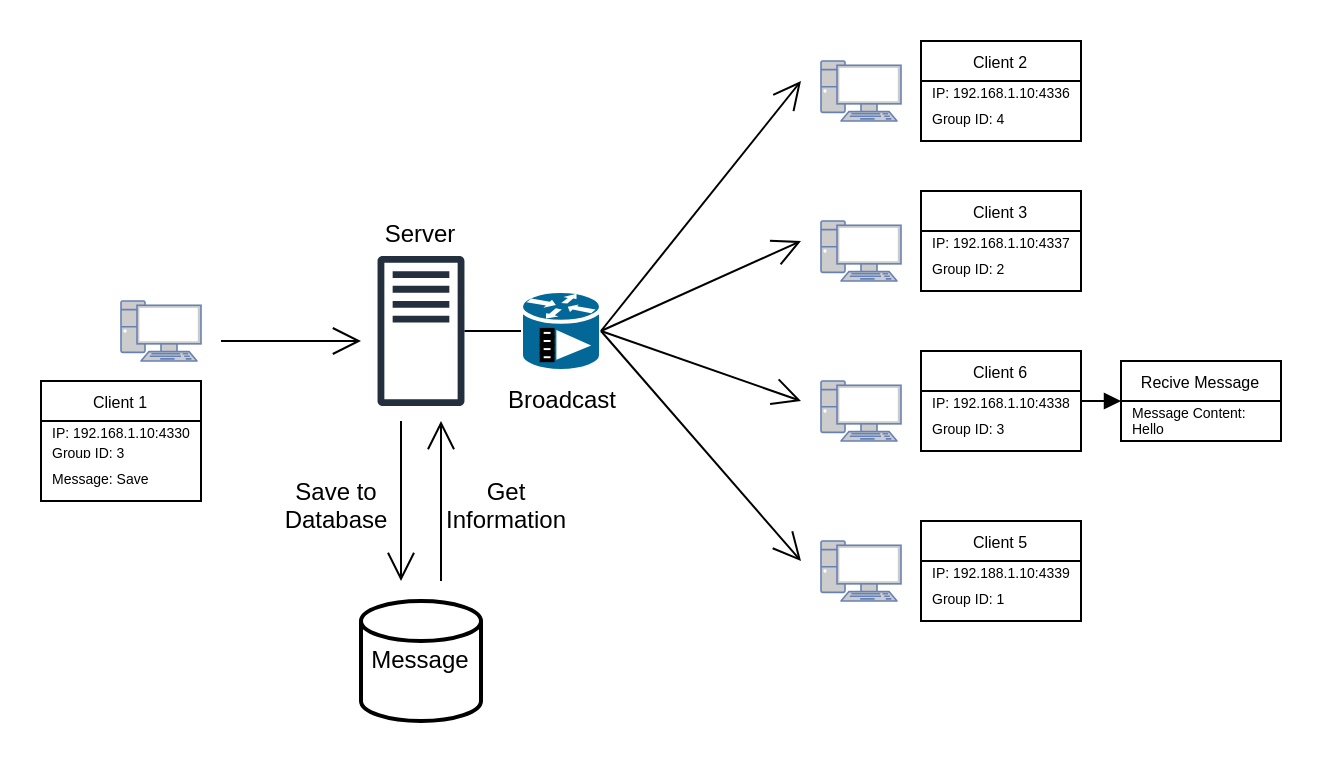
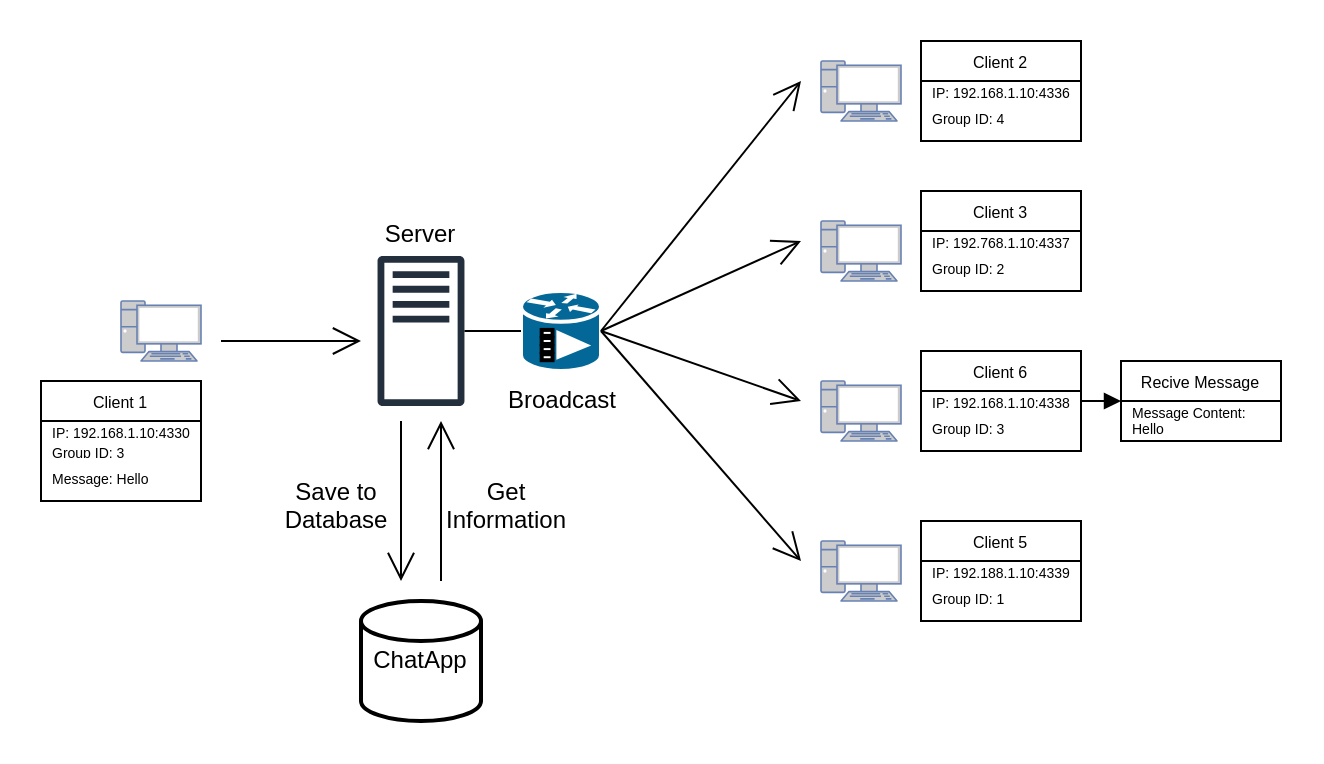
node "IP: 192.168.1.10:4337": label "IP: 192.168.1.10:4337" -> "IP: 192.768.1.10:4337"
node "Message: Save": label "Message: Save" -> "Message: Hello"
node "Message": label "Message" -> "ChatApp"
